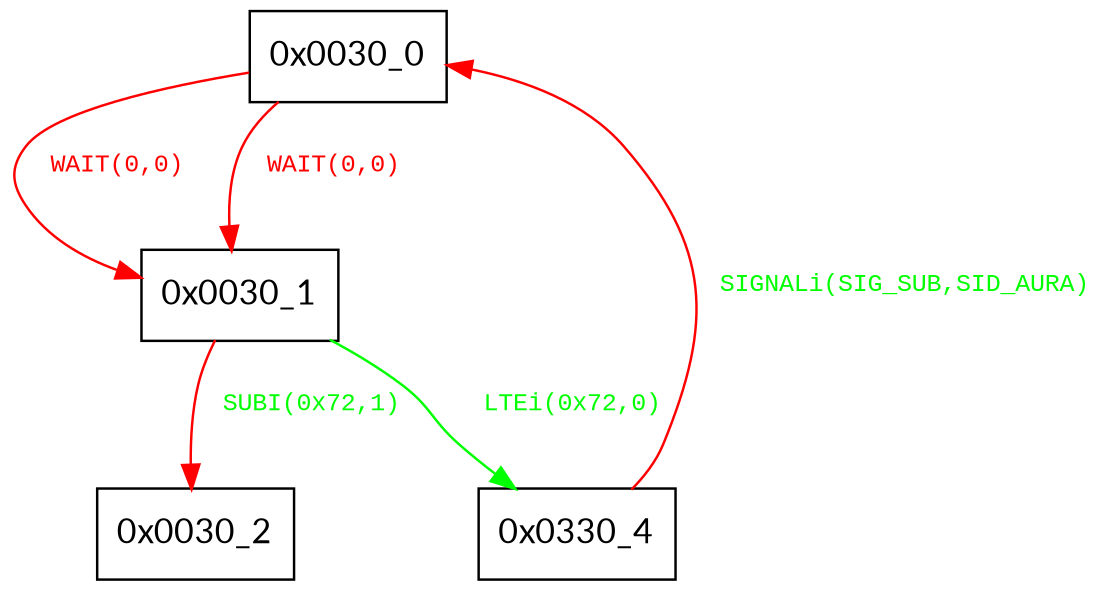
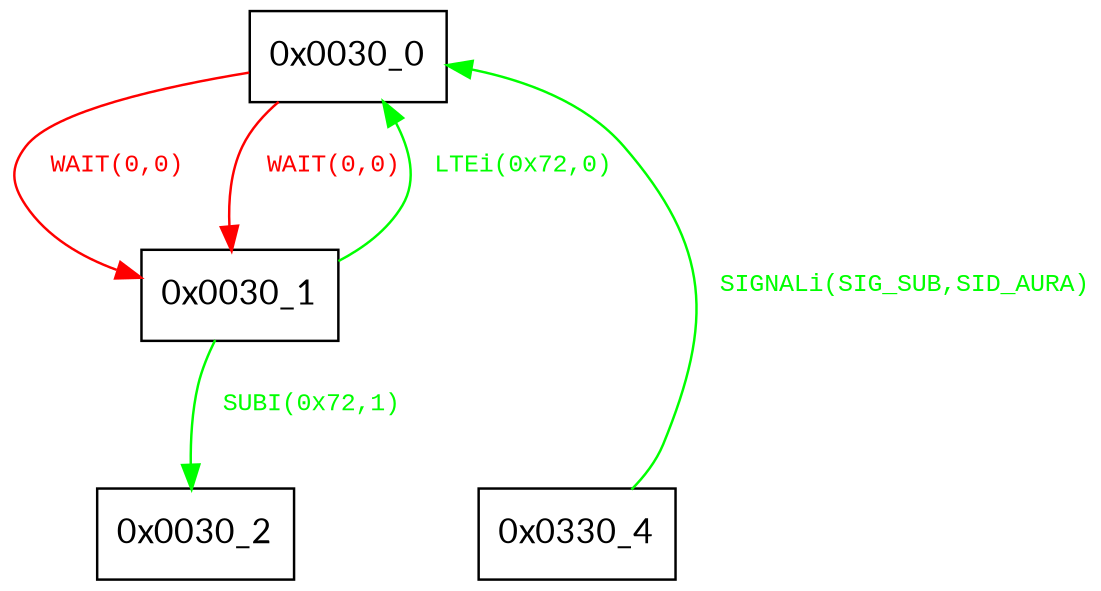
edge "0x0330_4" -> "0x0030_0": color red -> green
edge "0x0030_1" -> "0x0330_4": now "0x0030_1" -> "0x0030_0"
edge "0x0030_1" -> "0x0030_2": color red -> green
